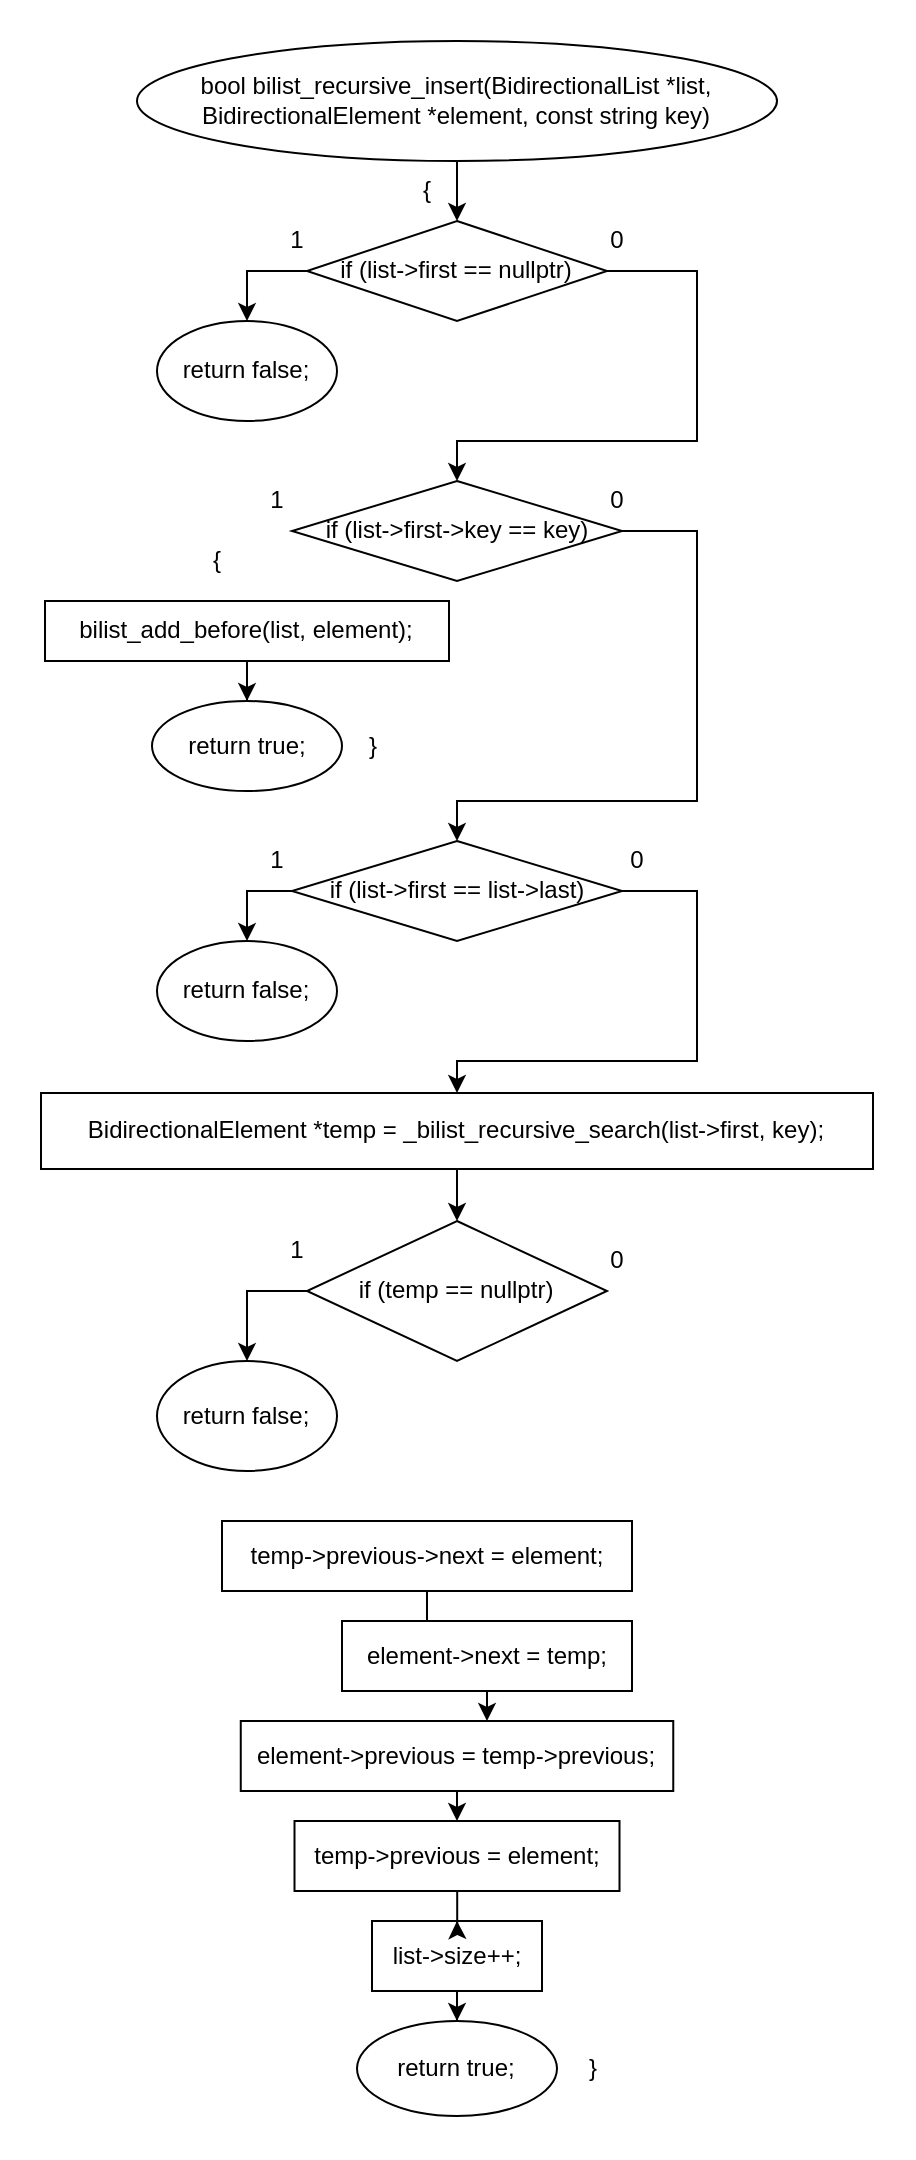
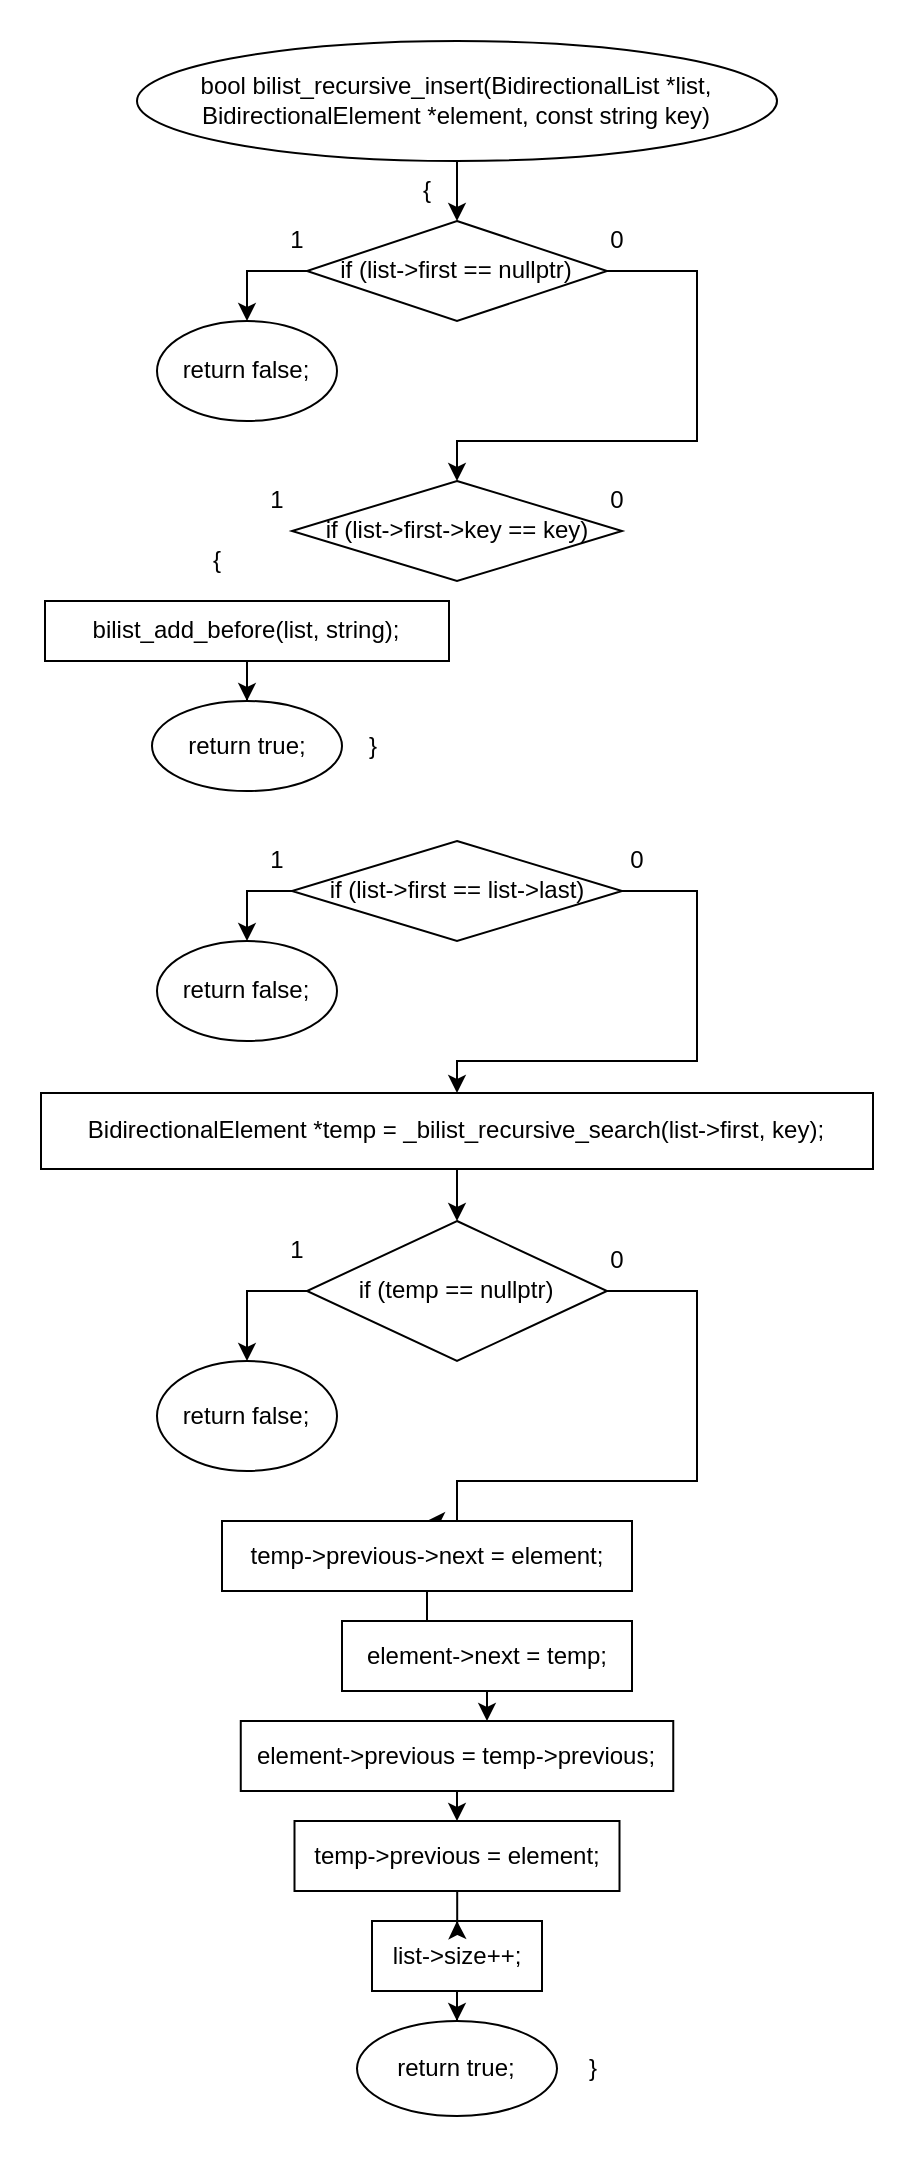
node "bilist_add_before(list, element);": label "bilist_add_before(list, element);" -> "bilist_add_before(list, string);"
edge "if (list->first->key == key)" -> "if (list->first == list->last)": removed
edge "if (temp == nullptr)" -> "temp->previous->next = element;": added
